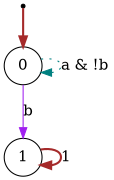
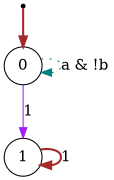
edge "0" -> "1": label "b" -> "1"
